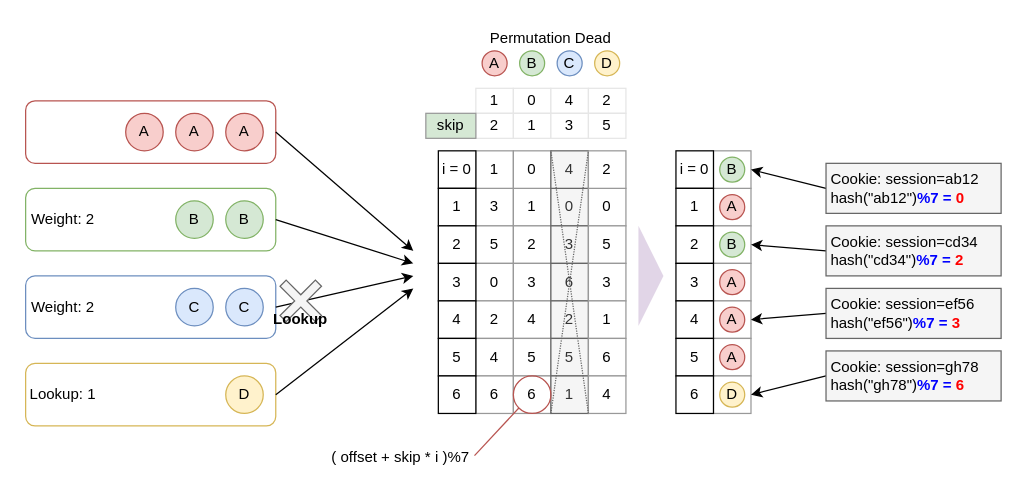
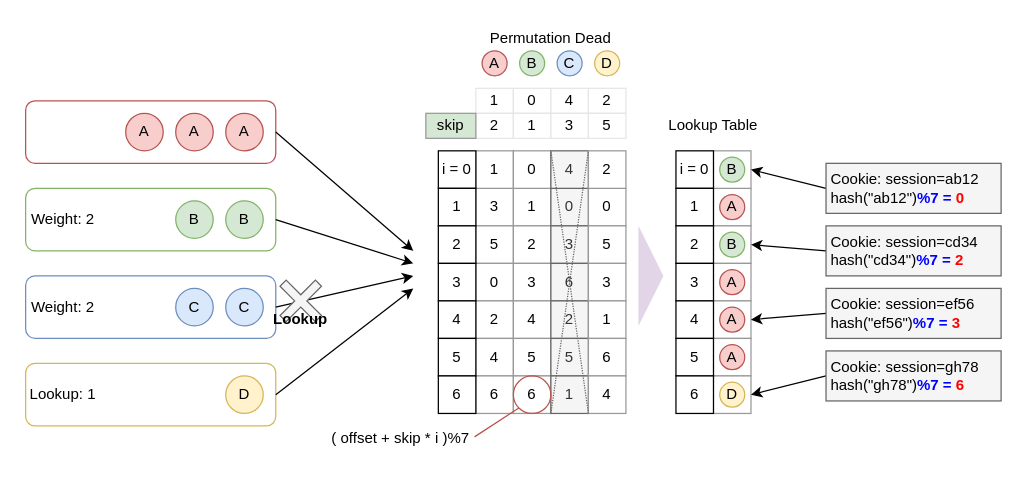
node "Lookup Table": added
node "( offset + skip * i )%7": moved (401, 457) -> (401, 438)
